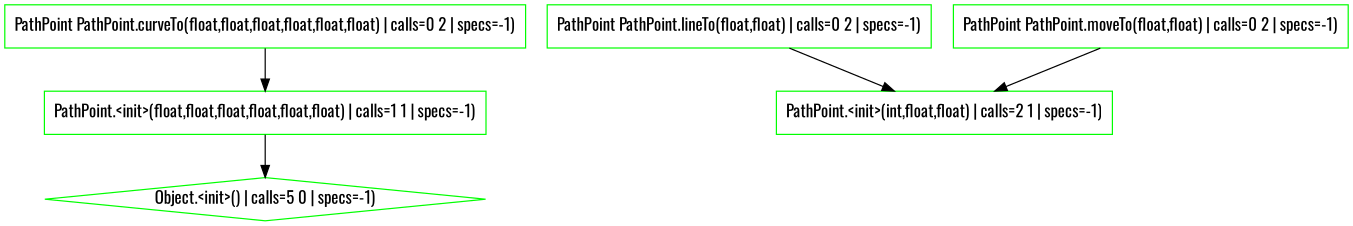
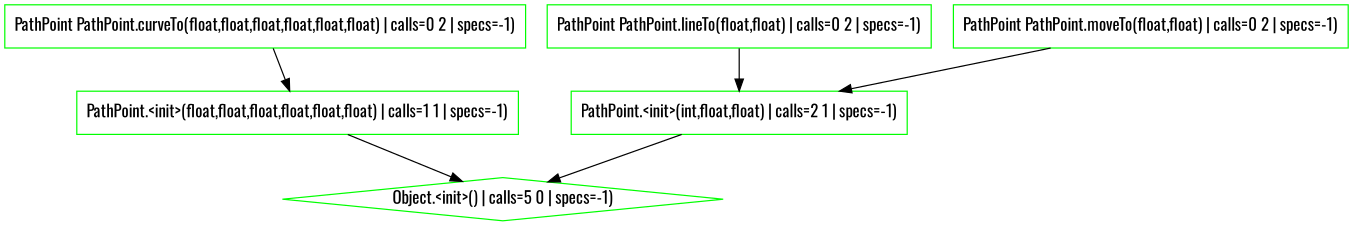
edge "PathPoint.<init>(int,float,float) | calls=2 1 | specs=-1)" -> "Object.<init>() | calls=5 0 | specs=-1)": added
